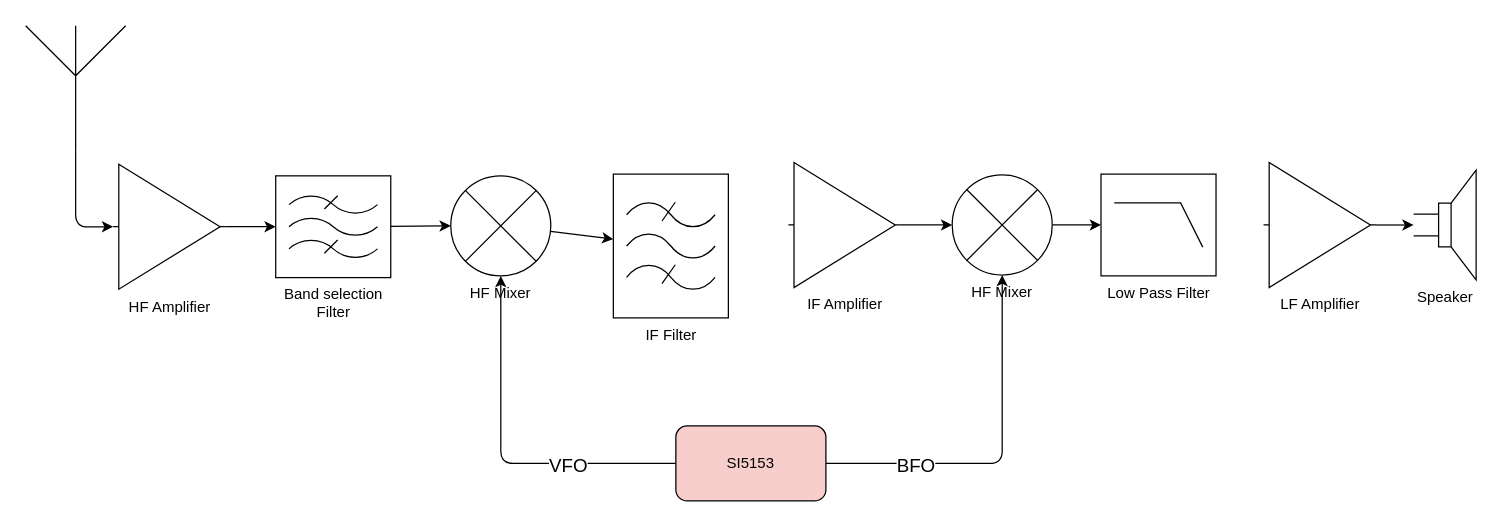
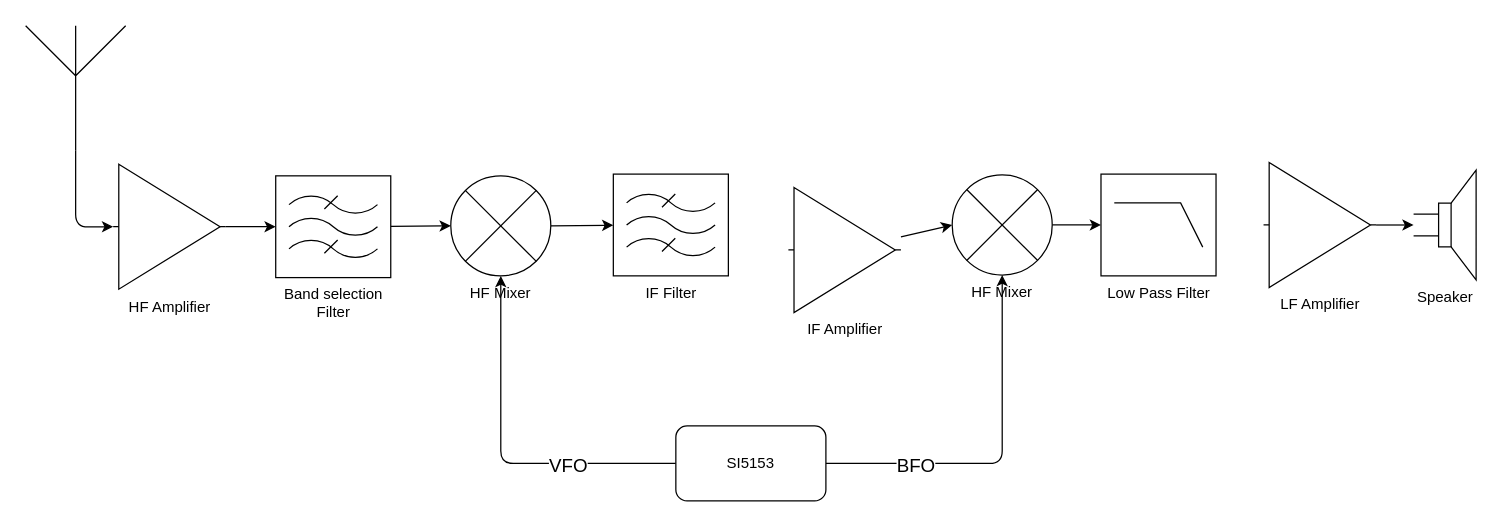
node "IF Amplifier": moved (844, 225) -> (844, 250)
node "IF Filter": size 115x144 -> 115x102
node "SI5153": fillcolor #f8cecc -> #ffffff
